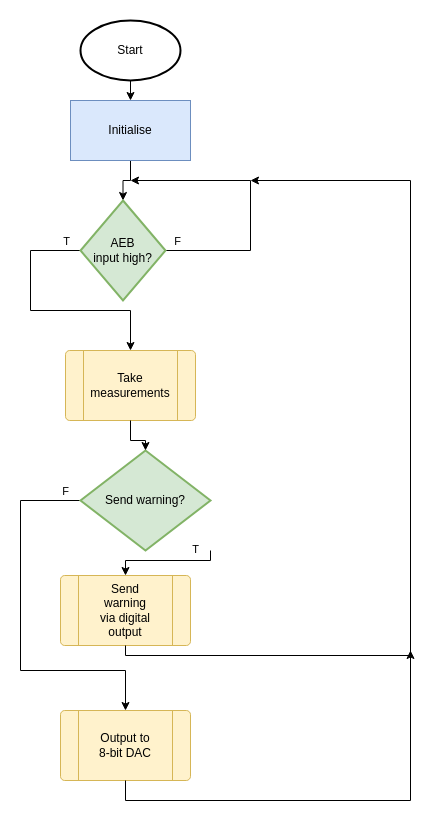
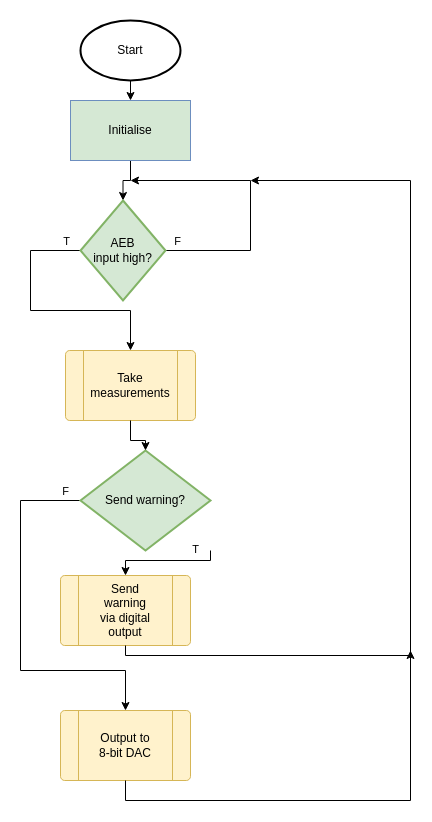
node "Initialise": fillcolor #dae8fc -> #d5e8d4
